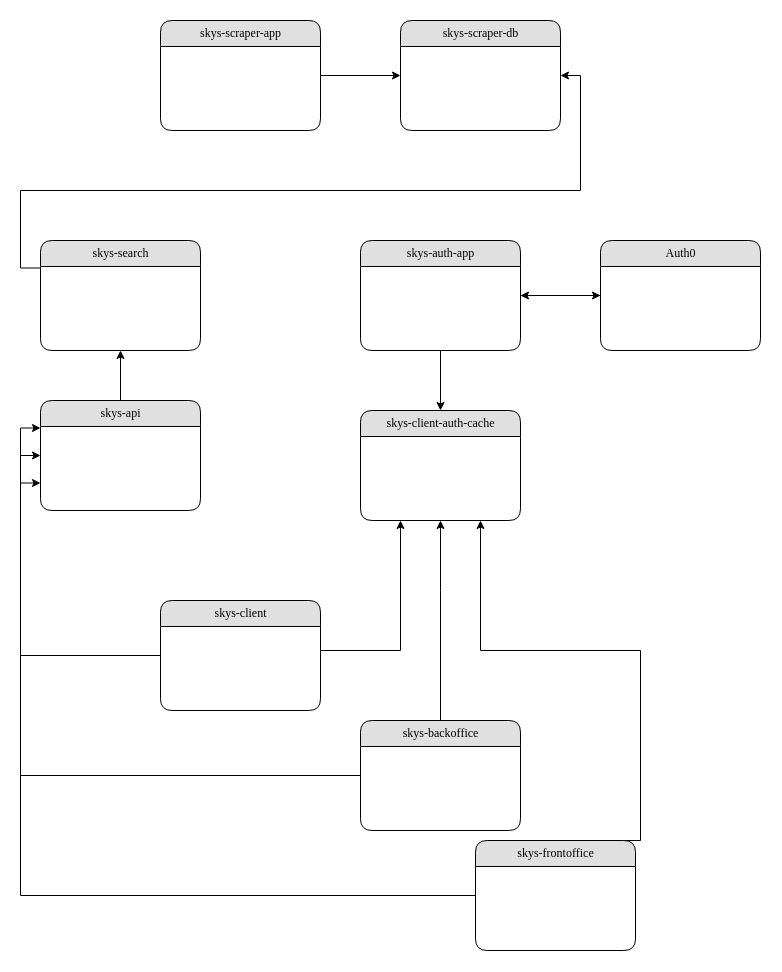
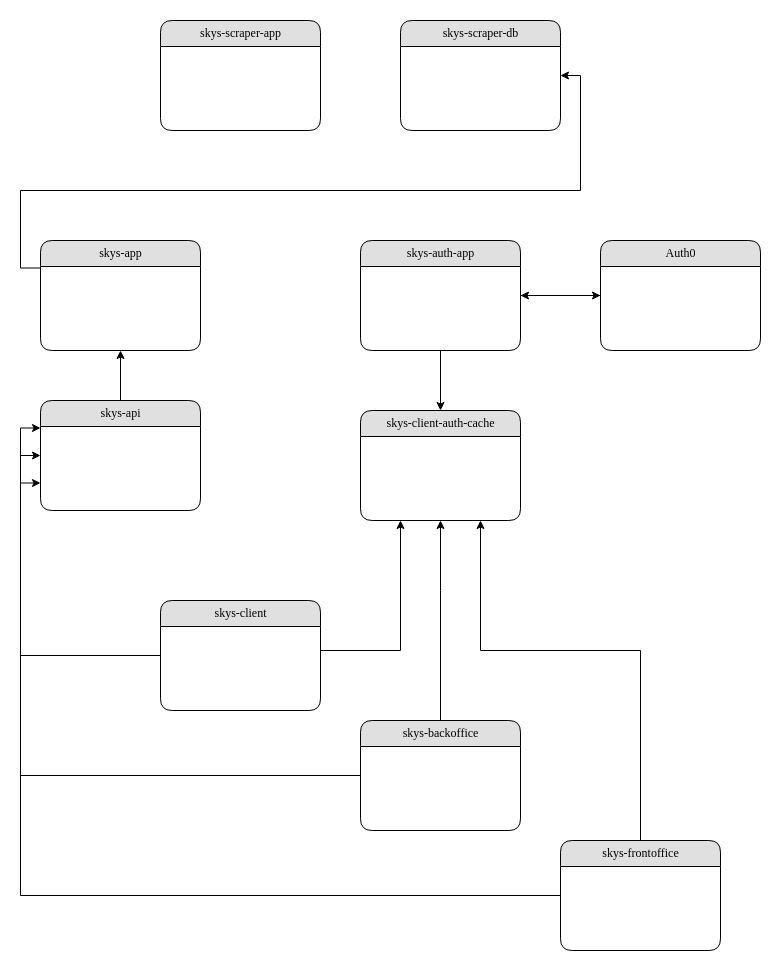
edge "skys-scraper-app" -> "skys-scraper-db": removed
node "skys-search": label "skys-search" -> "skys-app"
node "skys-frontoffice": moved (556, 896) -> (641, 896)
